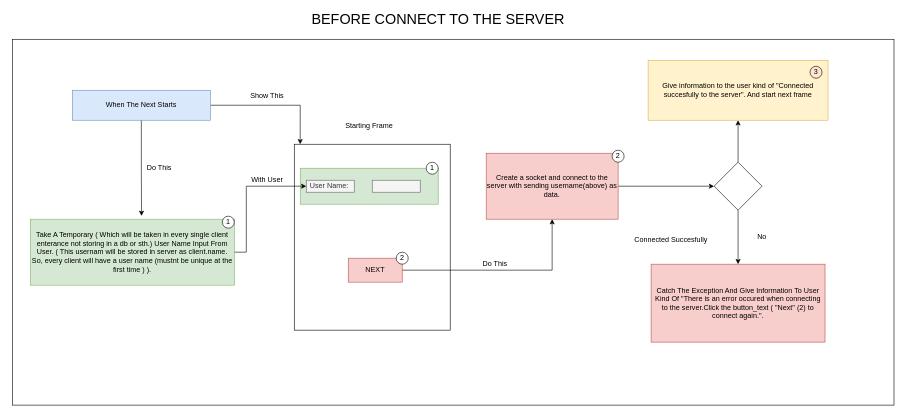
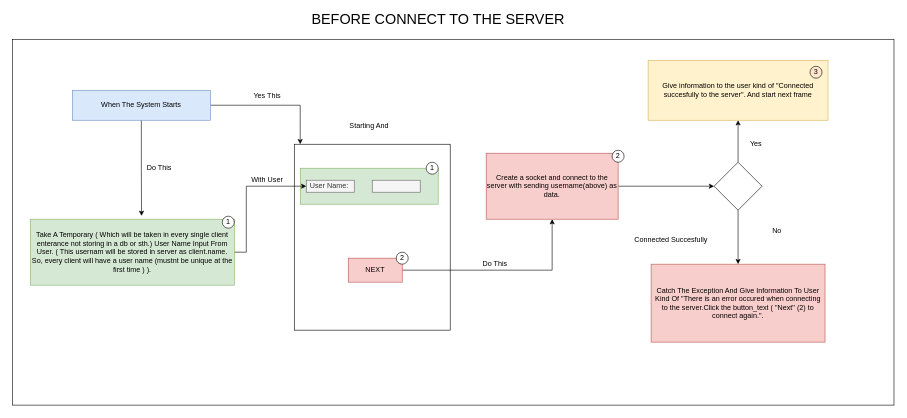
node "Show This": label "Show This" -> "Yes This"
node "When The Next Starts": label "When The Next Starts" -> "When The System Starts"
node "Starting Frame": label "Starting Frame" -> "Starting And"
node "Yes": added
node "No": moved (762, 237) -> (777, 231)
